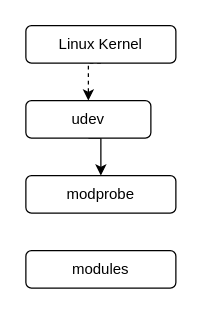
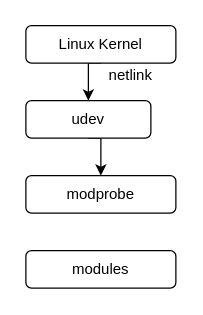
edge "Linux Kernel" -> "udev": style dashed -> solid
node "netlink": added
